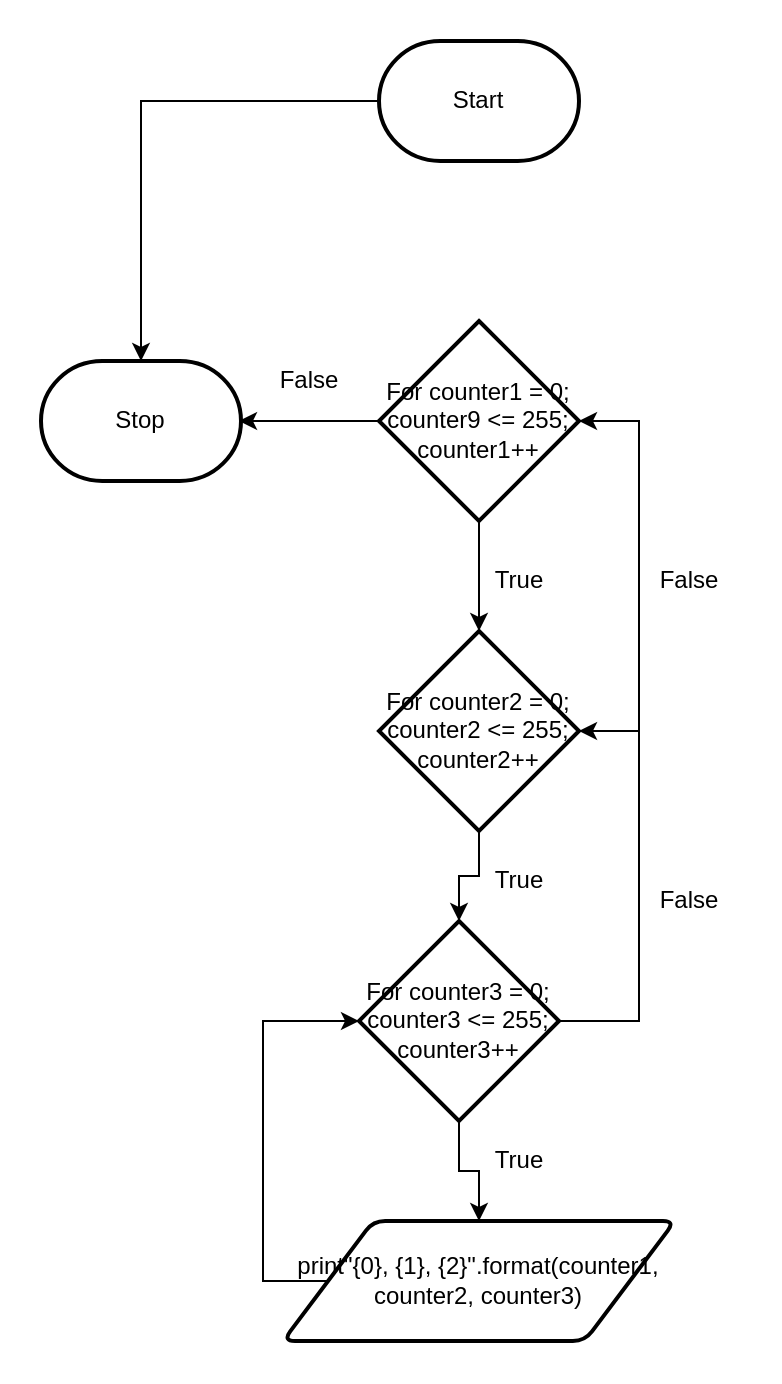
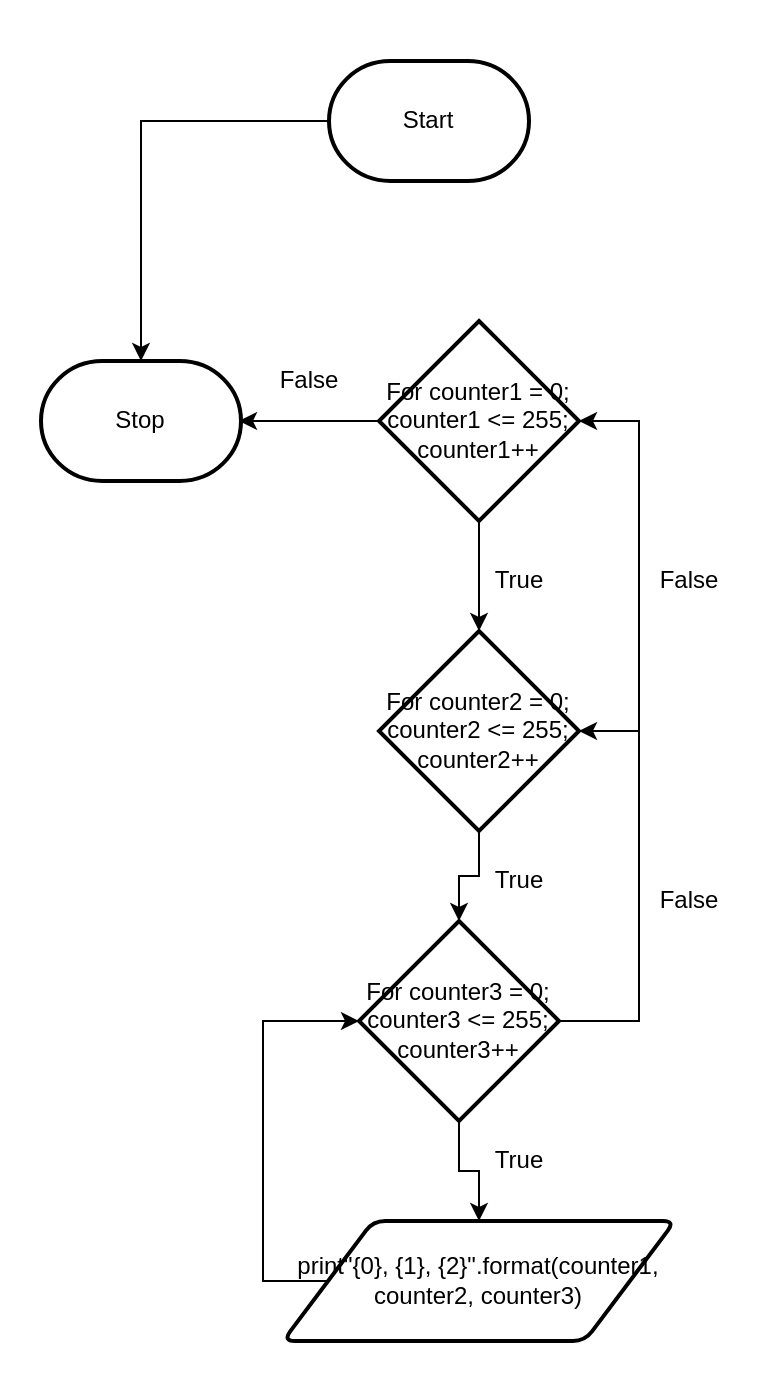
node "Start": moved (479, 101) -> (429, 121)
node "For counter1 = 0; counter9 <= 255; counter1++": label "For counter1 = 0; counter9 <= 255; counter1++" -> "For counter1 = 0; counter1 <= 255; counter1++"
